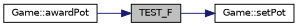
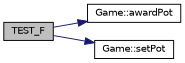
edge "Game::awardPot" -> "TEST_F": reversed
